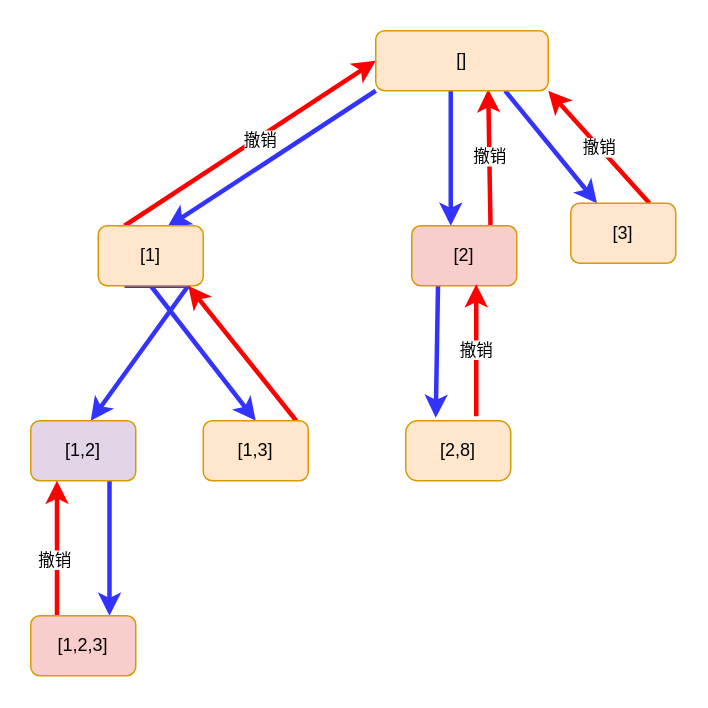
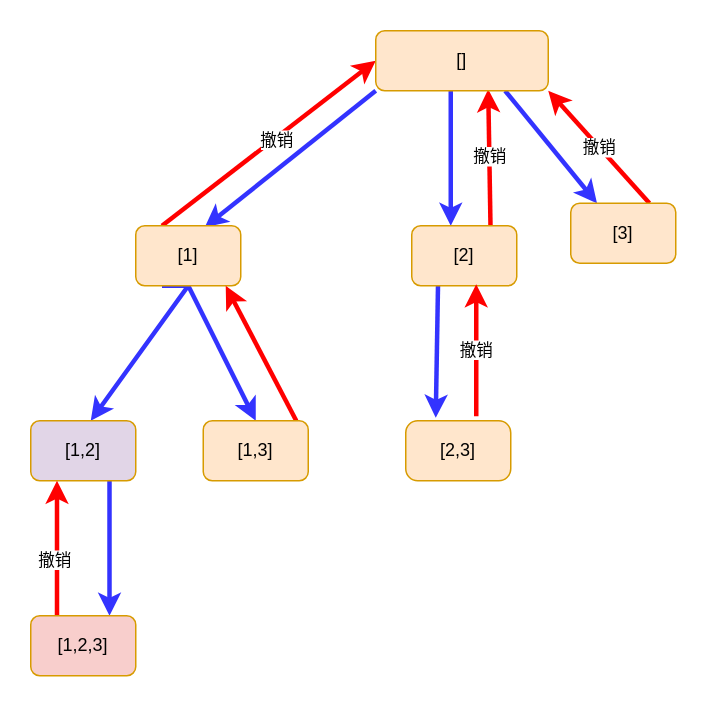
node "[1]": moved (151, 256) -> (188, 256)
node "[2]": fillcolor #f8cecc -> #ffe6cc
node "[2,8]": label "[2,8]" -> "[2,3]"
